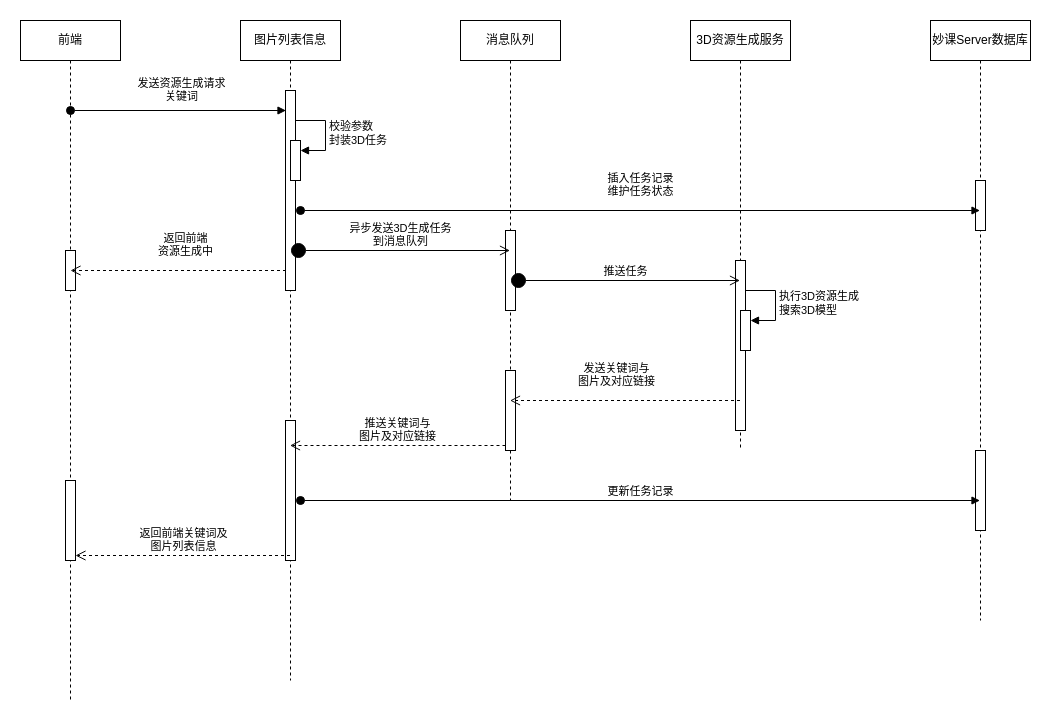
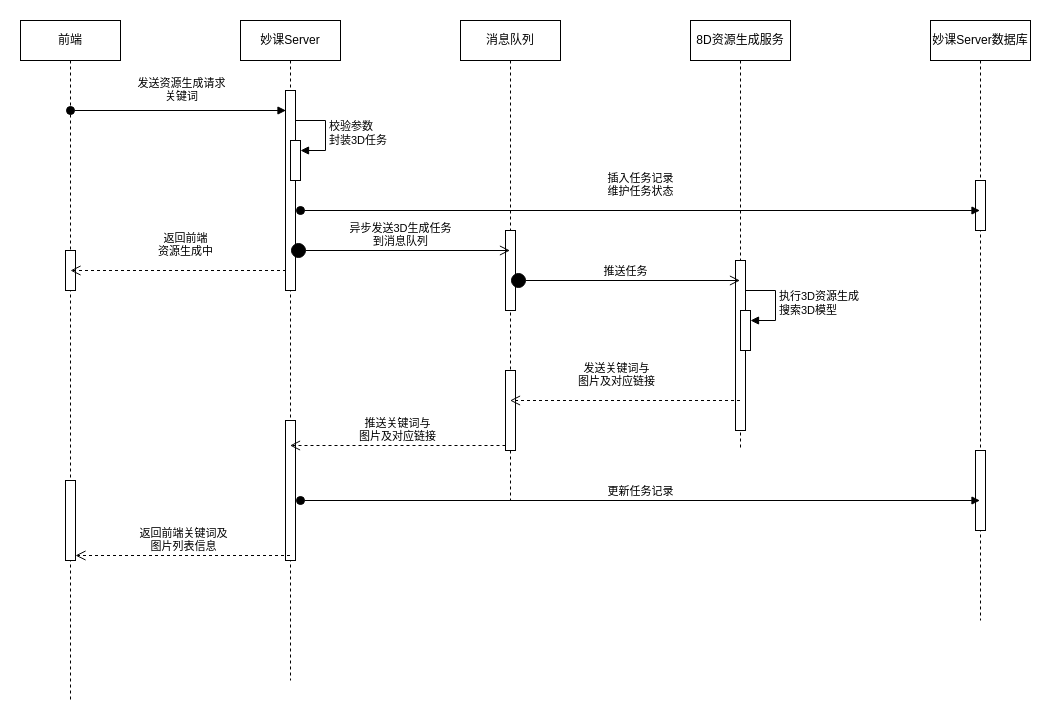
node "图片列表信息": label "图片列表信息" -> "妙课Server"
node "3D资源生成服务": label "3D资源生成服务" -> "8D资源生成服务"
